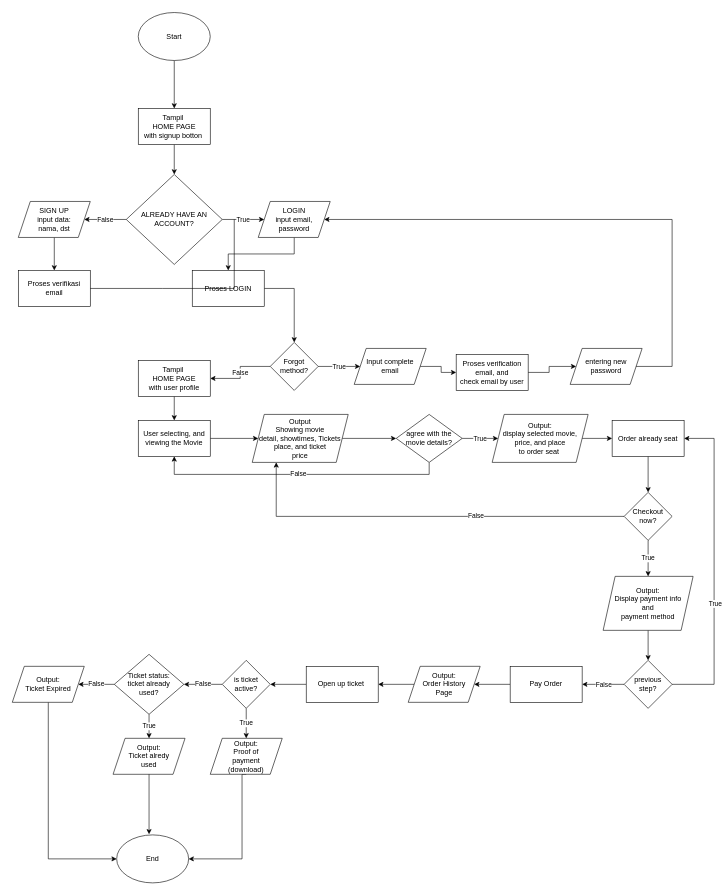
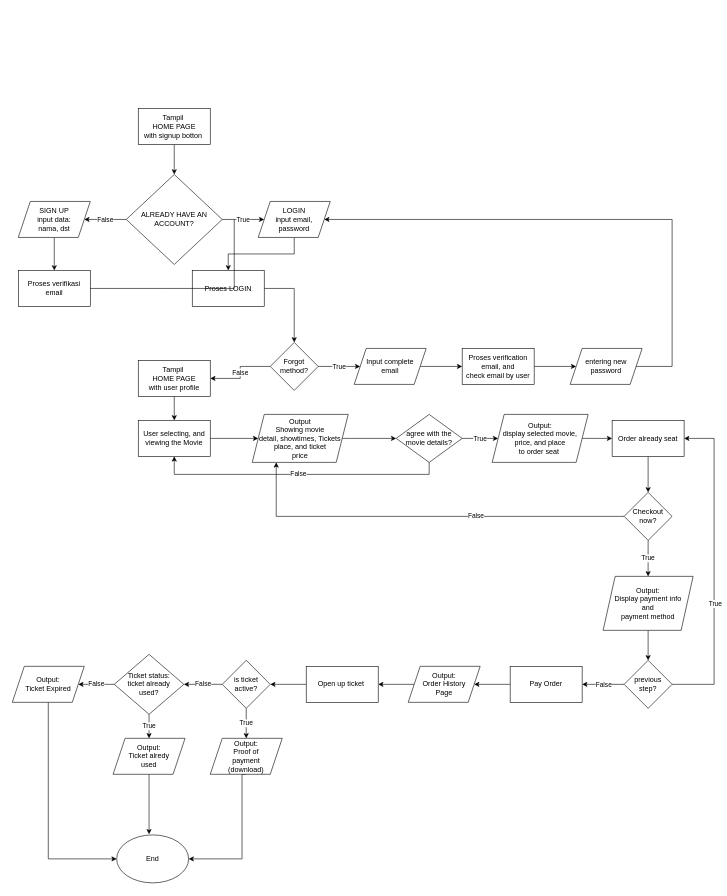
node "Start": removed
edge "Start" -> "Tampil HOME PAGE with signup botton": removed
node "Proses verification email, and check email by user": moved (492, 372) -> (498, 366)
